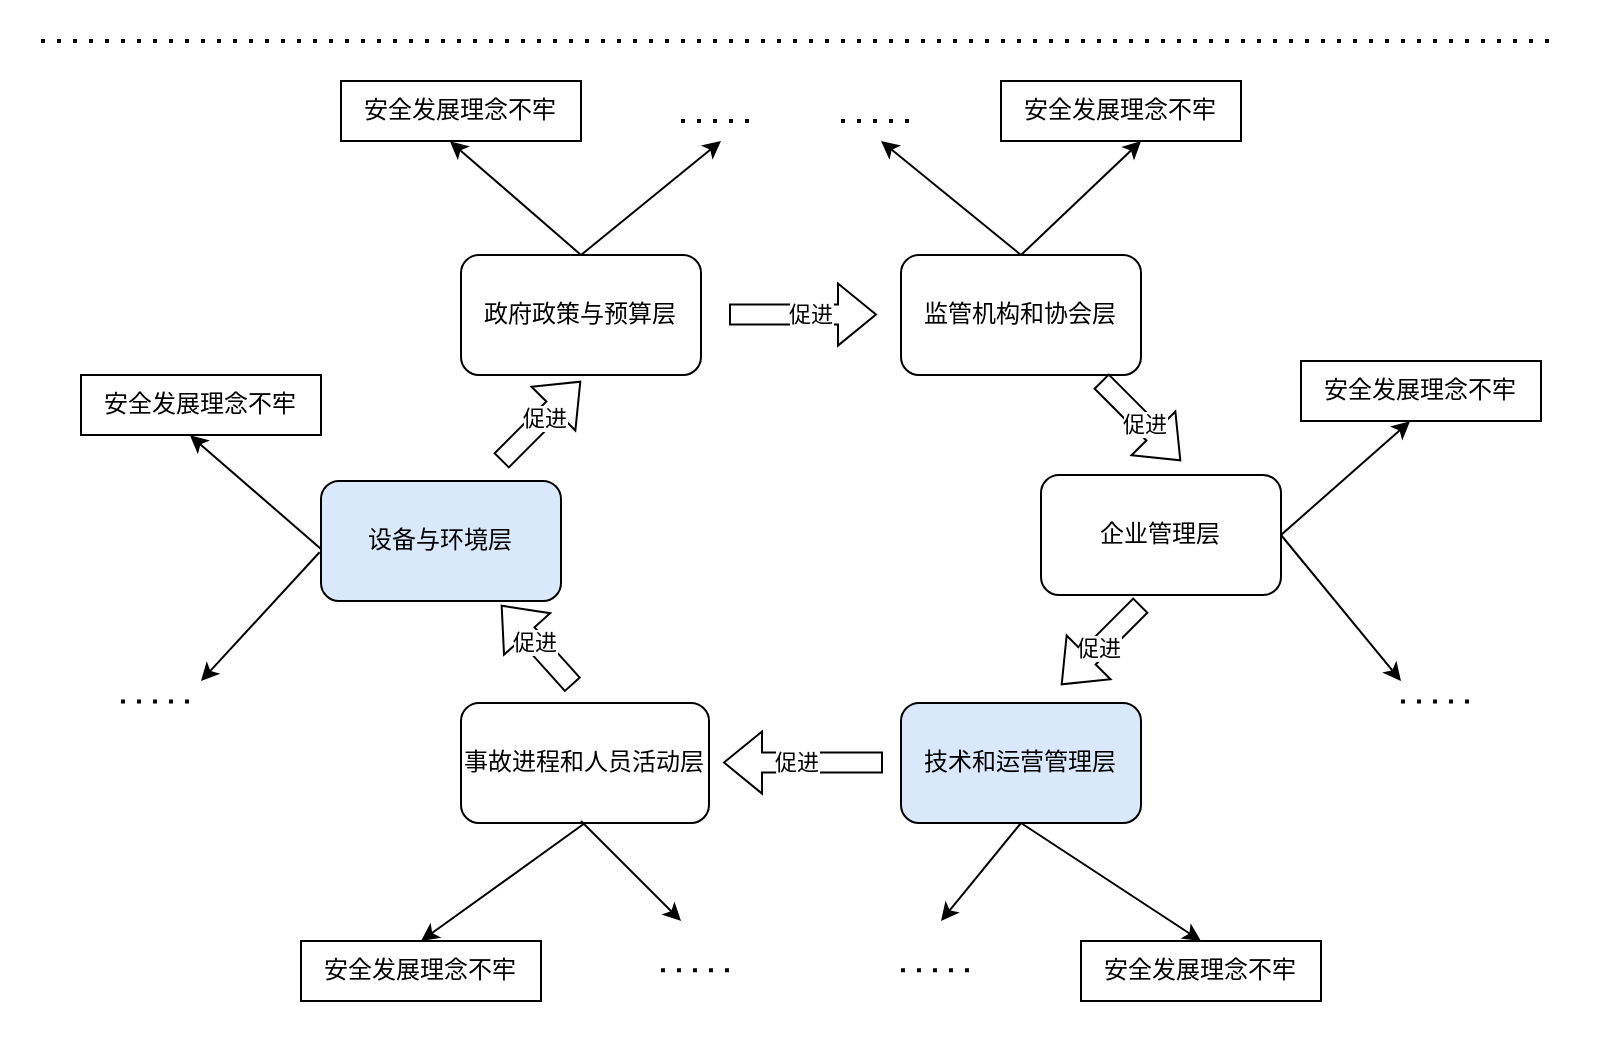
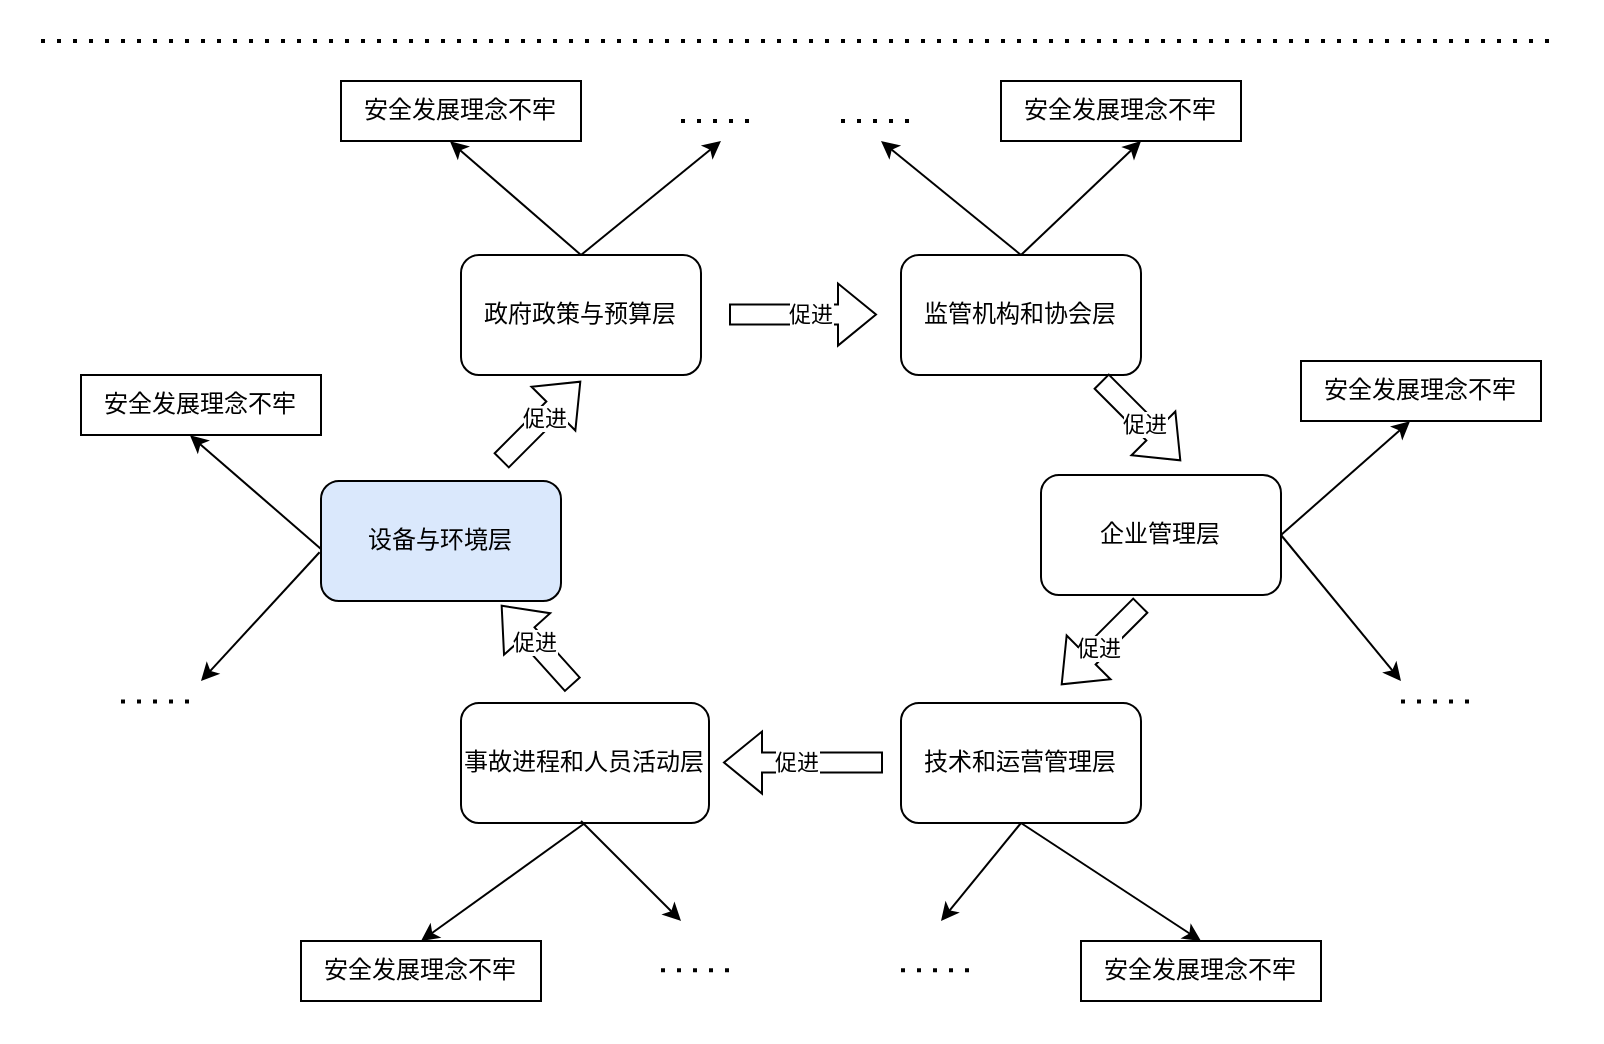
node "技术和运营管理层": fillcolor #dae8fc -> #ffffff
